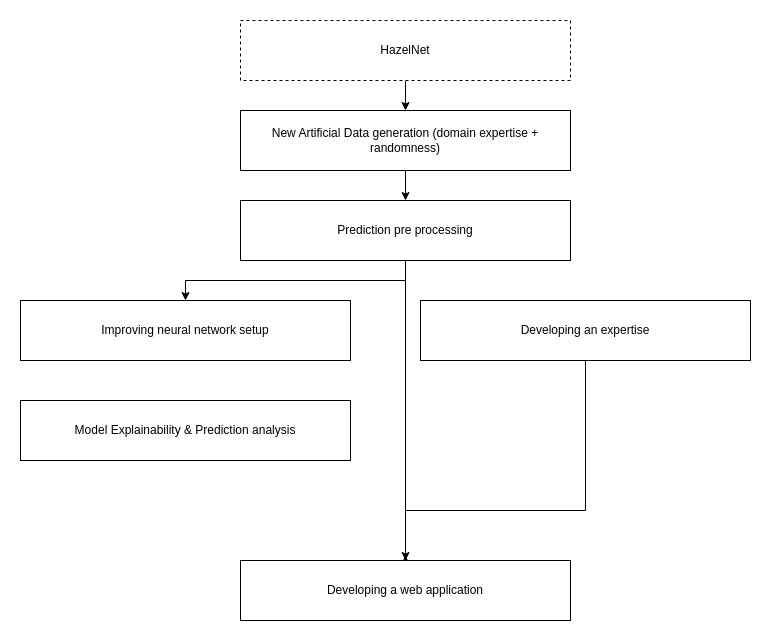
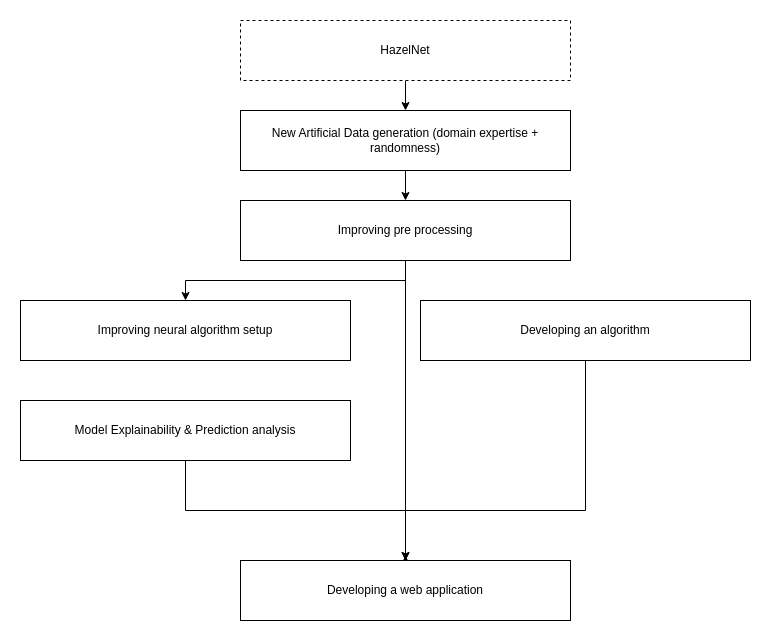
node "Prediction pre processing": label "Prediction pre processing" -> "Improving pre processing"
node "Improving neural network setup": label "Improving neural network setup" -> "Improving neural algorithm setup"
node "Developing an expertise": label "Developing an expertise" -> "Developing an algorithm"
edge "Model Explainability & Prediction analysis" -> "Developing a web application": added
